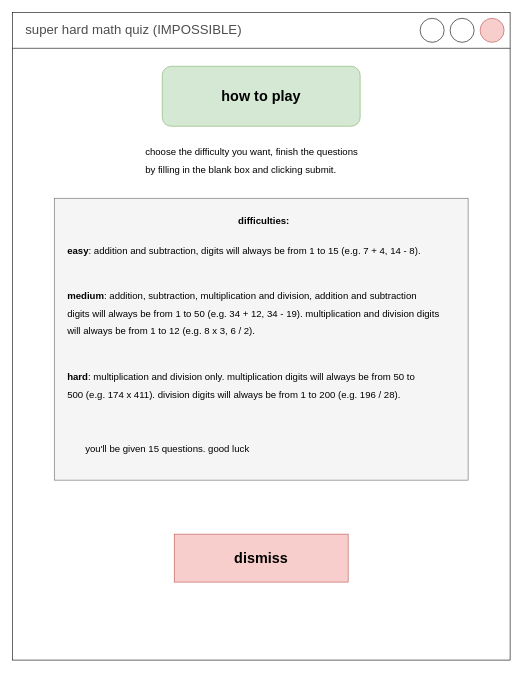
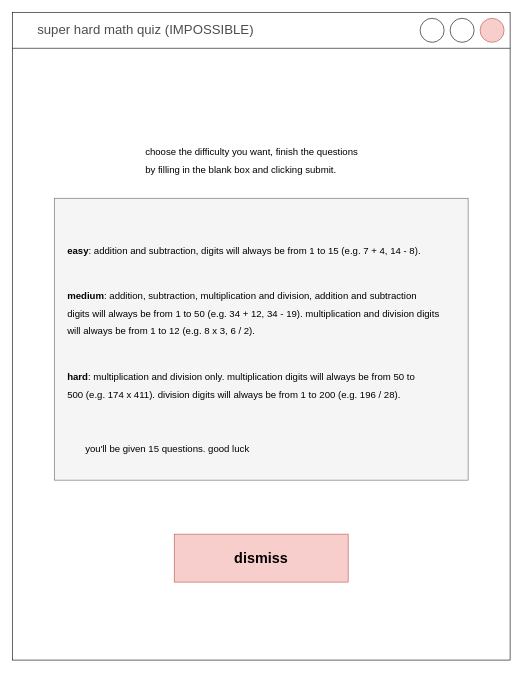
node "super hard math quiz (IMPOSSIBLE)": moved (141, 30) -> (153, 30)
node "how to play": removed
node "difficulties:": removed
